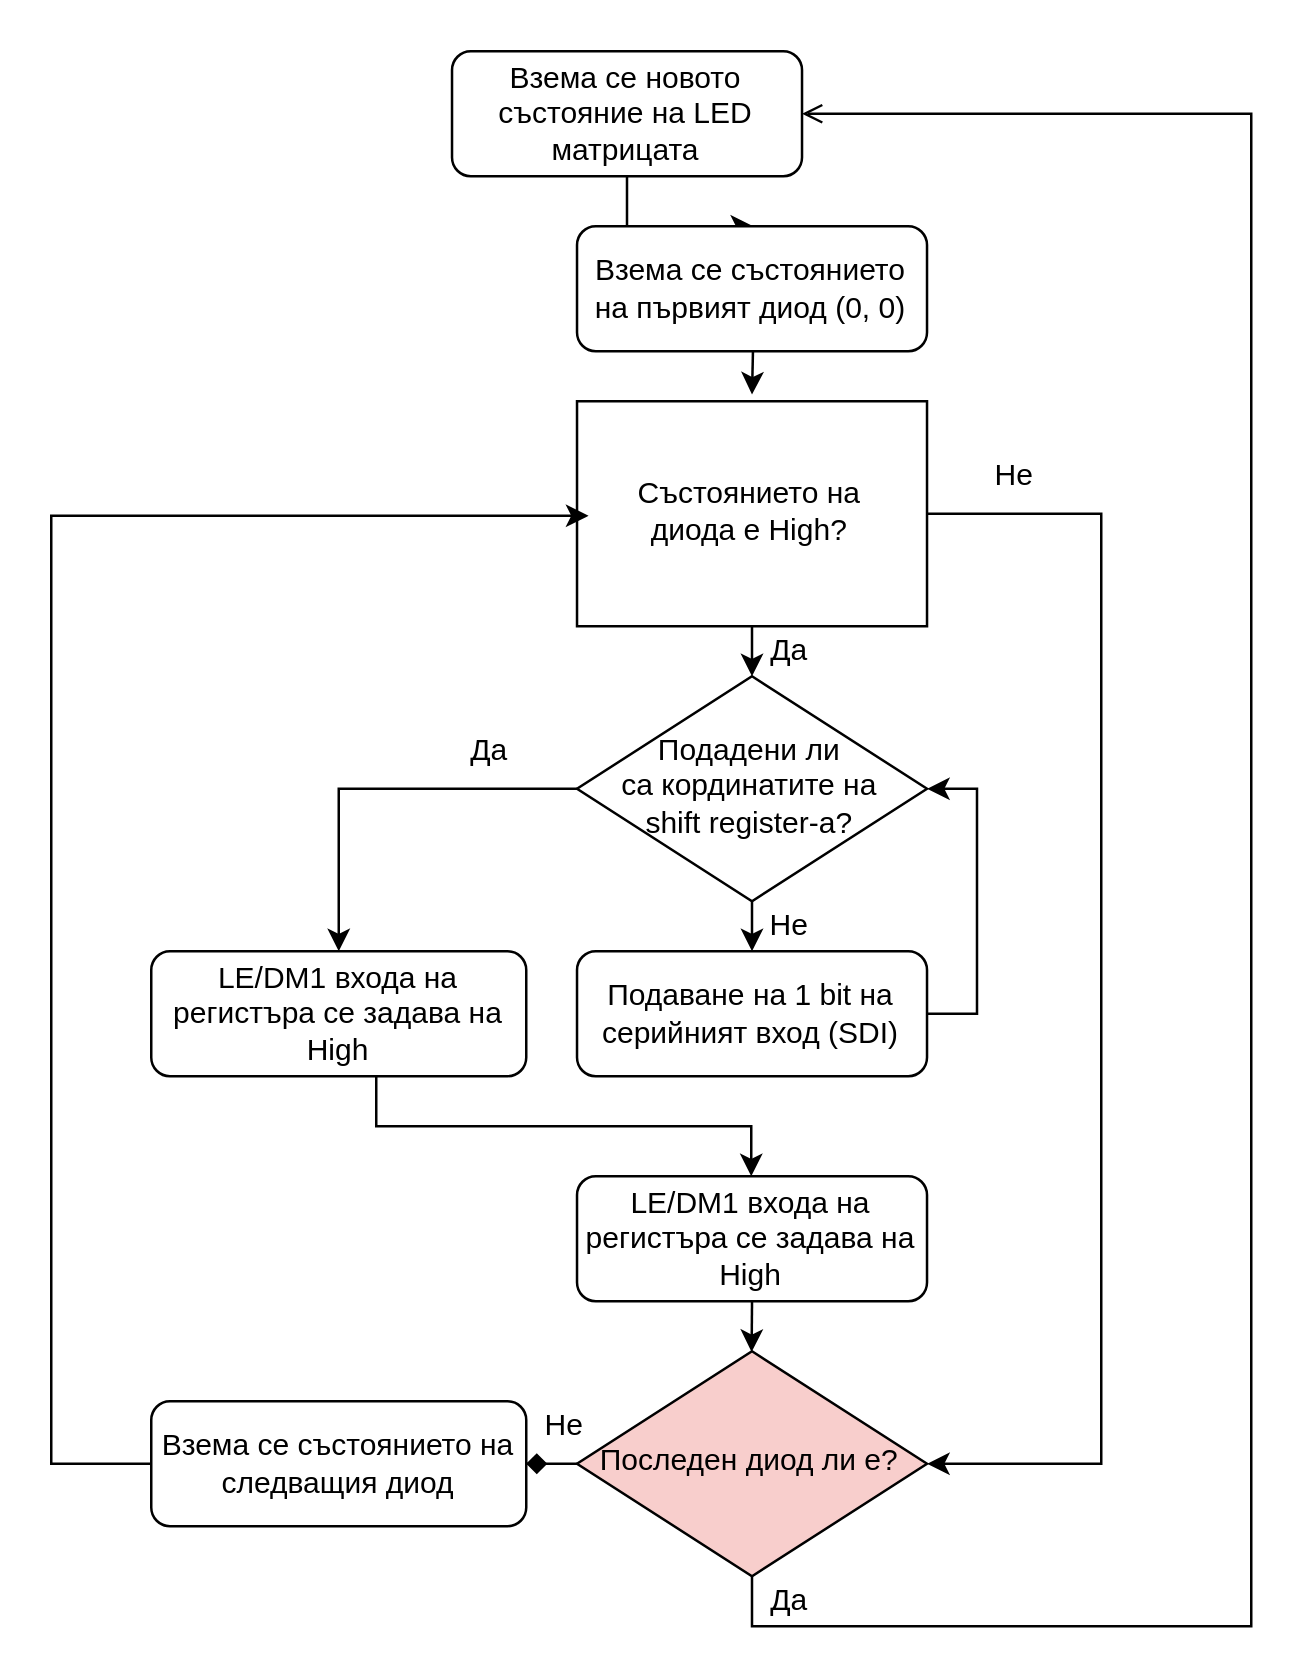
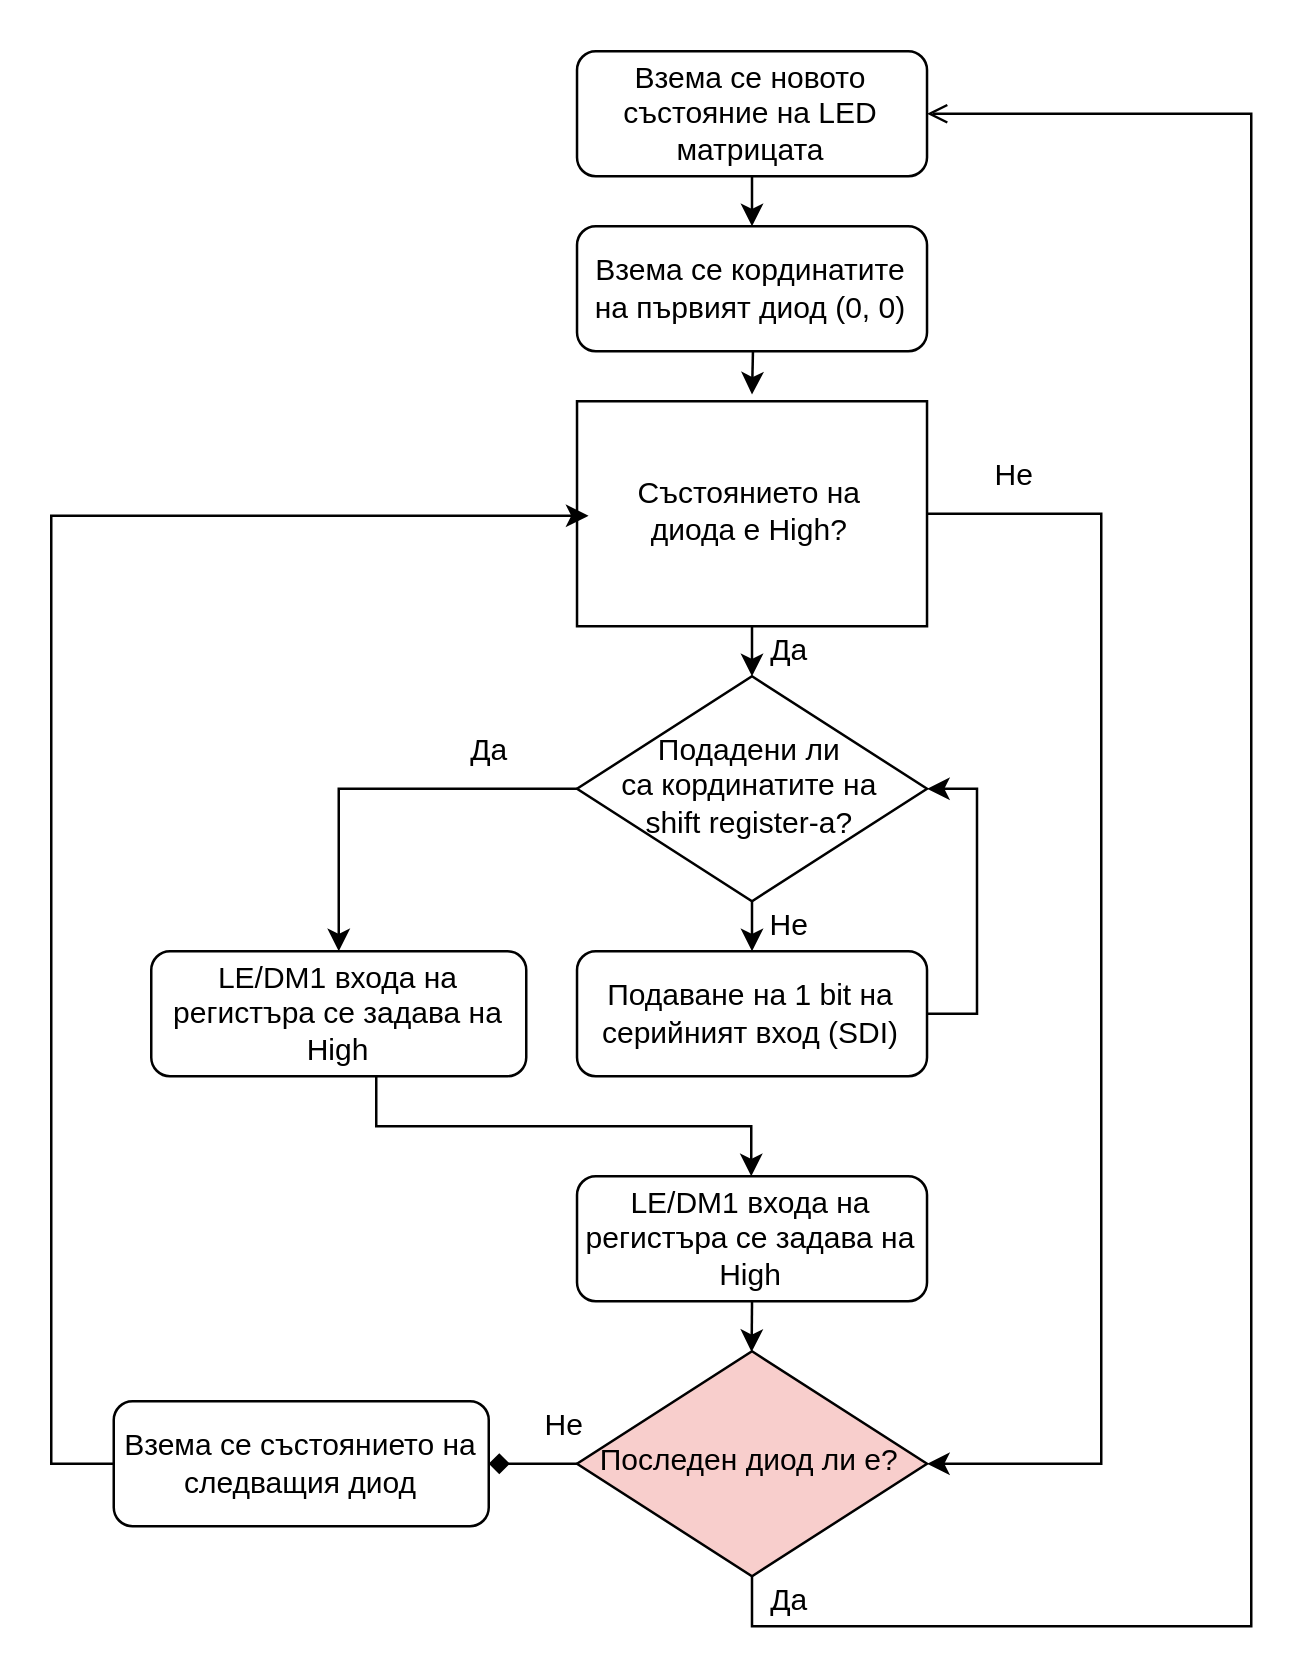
node "Взема се новото състояние на LED матрицата": moved (627, 114) -> (752, 114)
node "Взема се състоянието на първият диод (0, 0)": label "Взема се състоянието на първият диод (0, 0)" -> "Взема се кординатите на първият диод (0, 0)"
node "Взема се състоянието на следващия диод": moved (339, 1464) -> (301, 1464)
